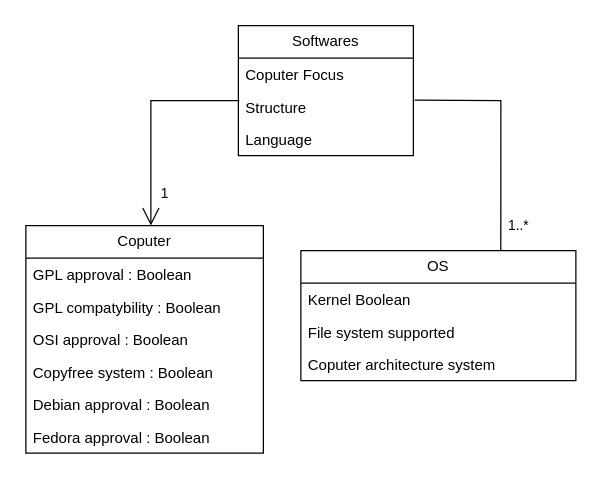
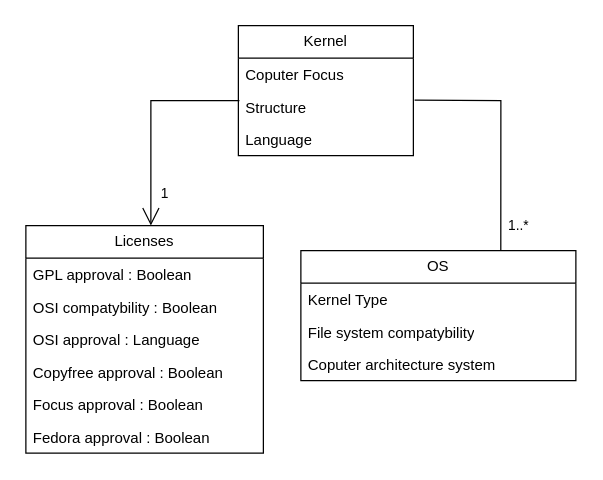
node "Softwares": label "Softwares" -> "Kernel"
node "Coputer": label "Coputer" -> "Licenses"
node "Kernel Boolean": label "Kernel Boolean" -> "Kernel Type"
node "GPL compatybility : Boolean": label "GPL compatybility : Boolean" -> "OSI compatybility : Boolean"
node "File system supported": label "File system supported" -> "File system compatybility"
node "OSI approval : Boolean": label "OSI approval : Boolean" -> "OSI approval : Language"
node "Copyfree system : Boolean": label "Copyfree system : Boolean" -> "Copyfree approval : Boolean"
node "Debian approval : Boolean": label "Debian approval : Boolean" -> "Focus approval : Boolean"
